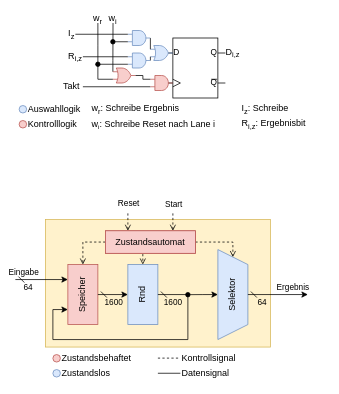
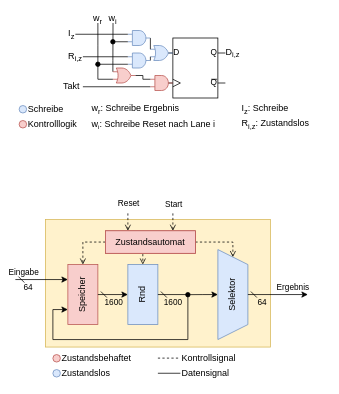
node "Auswahllogik": label "Auswahllogik" -> "Schreibe"
node "Ri,z: Ergebnisbit": label "Ri,z: Ergebnisbit" -> "Ri,z: Zustandslos"
